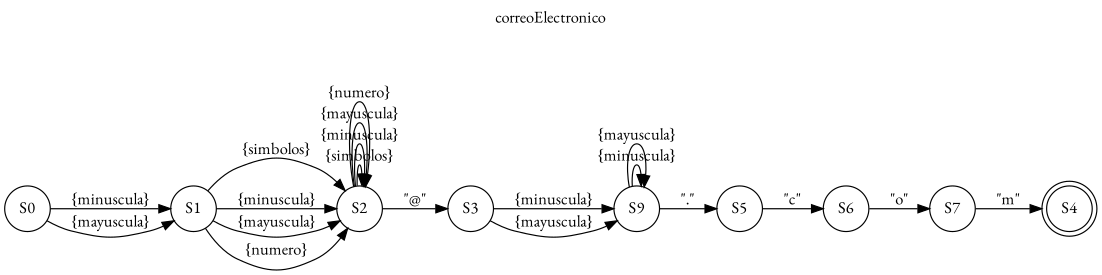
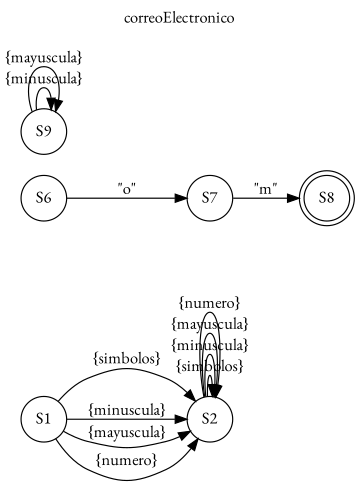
node "S0": removed
node "S3": removed
node "S5": removed
node "S4": label "S4" -> "S8"
